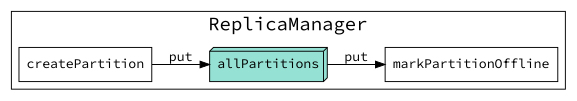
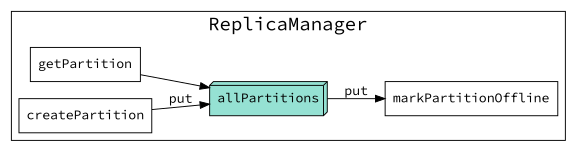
node "getPartition": added
